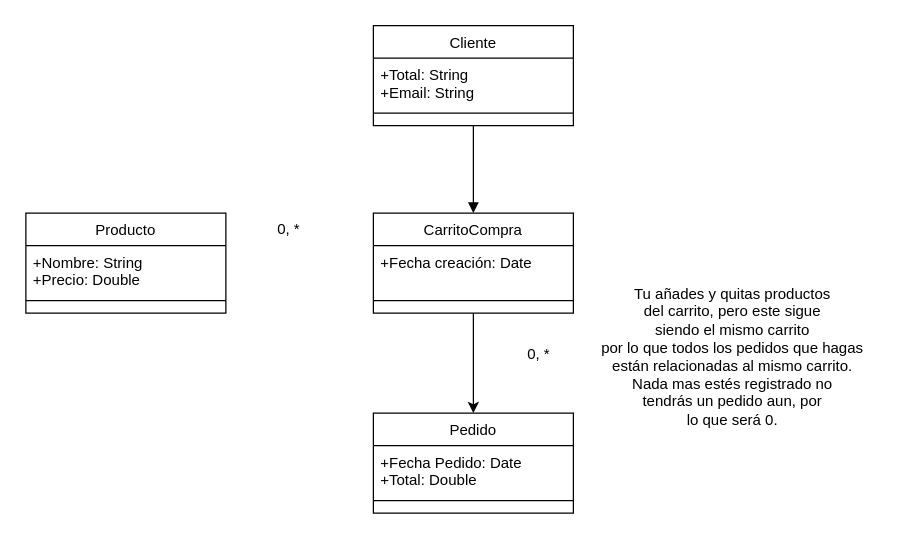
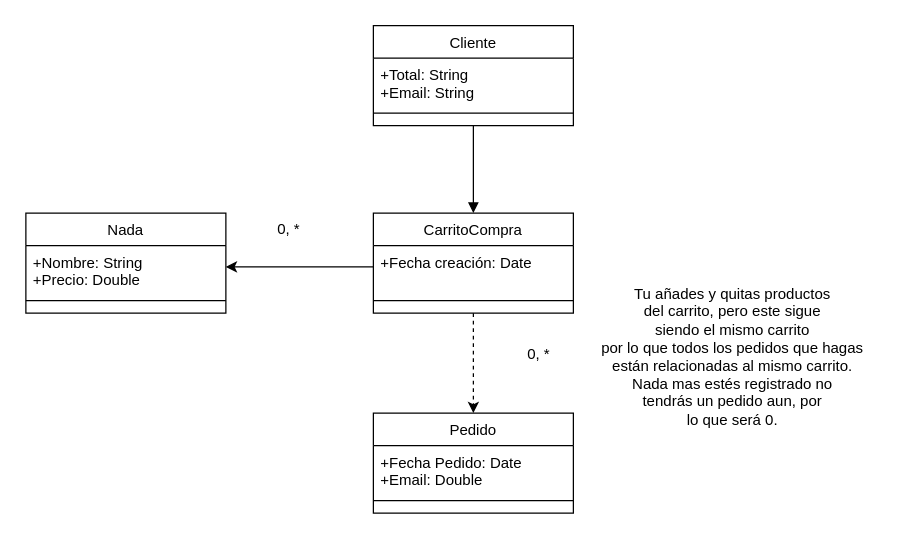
node "Producto": label "Producto" -> "Nada"
edge "+Fecha creación: Date" -> "+Nombre: String +Precio: Double": added
edge "CarritoCompra" -> "Pedido": style solid -> dashed
node "+Fecha Pedido: Date +Total: Double": label "+Fecha Pedido: Date +Total: Double" -> "+Fecha Pedido: Date +Email: Double"
